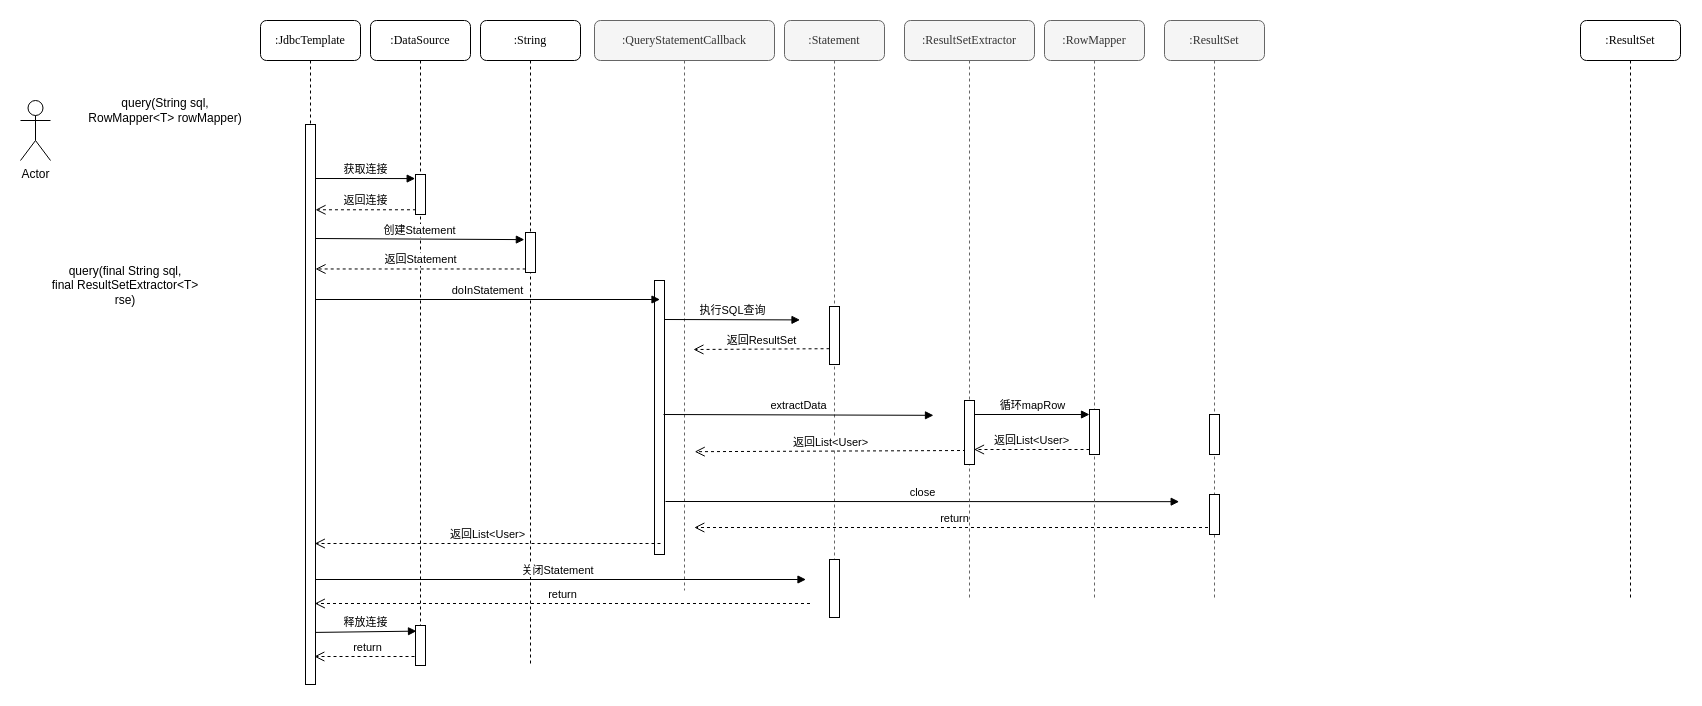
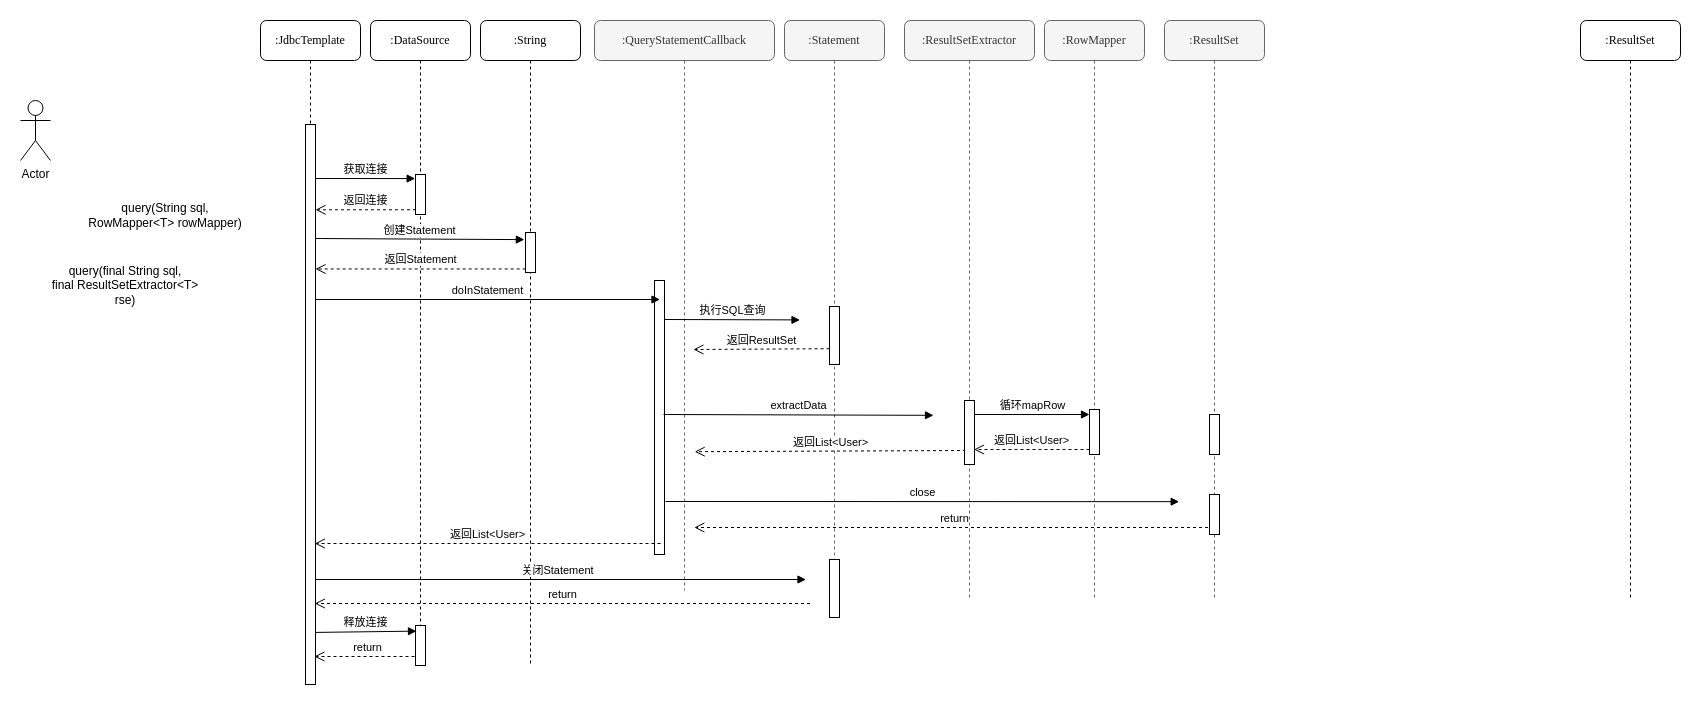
node "query(String sql, RowMapper<T> rowMapper)": moved (166, 111) -> (166, 216)
